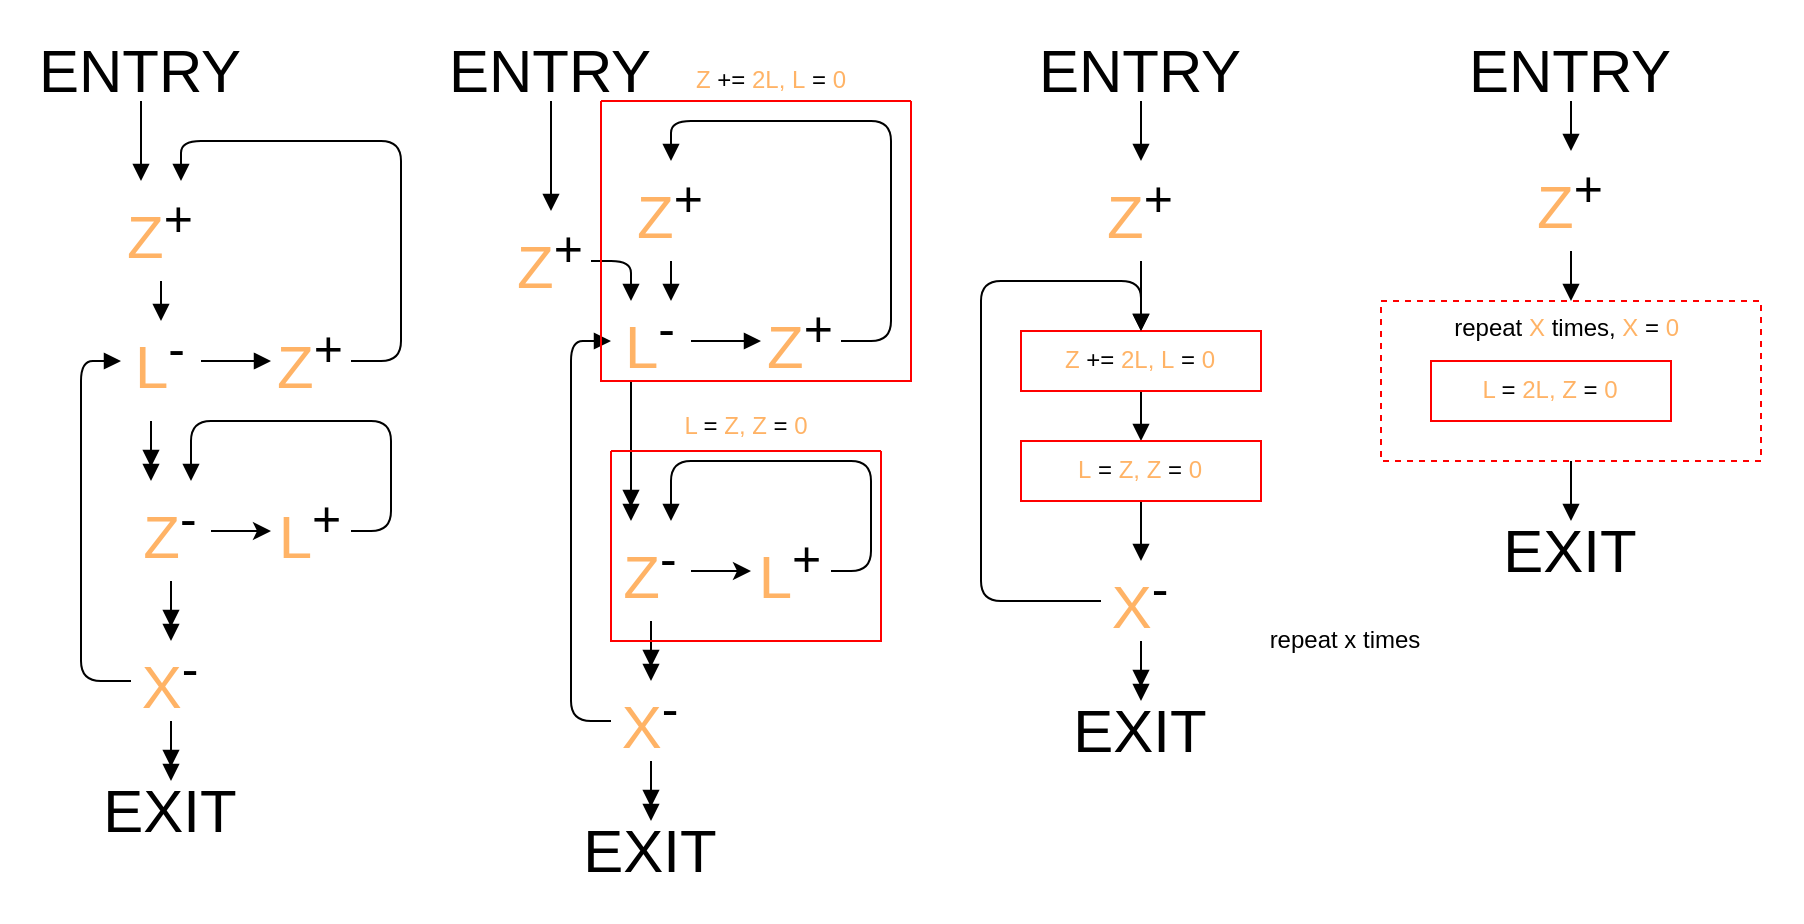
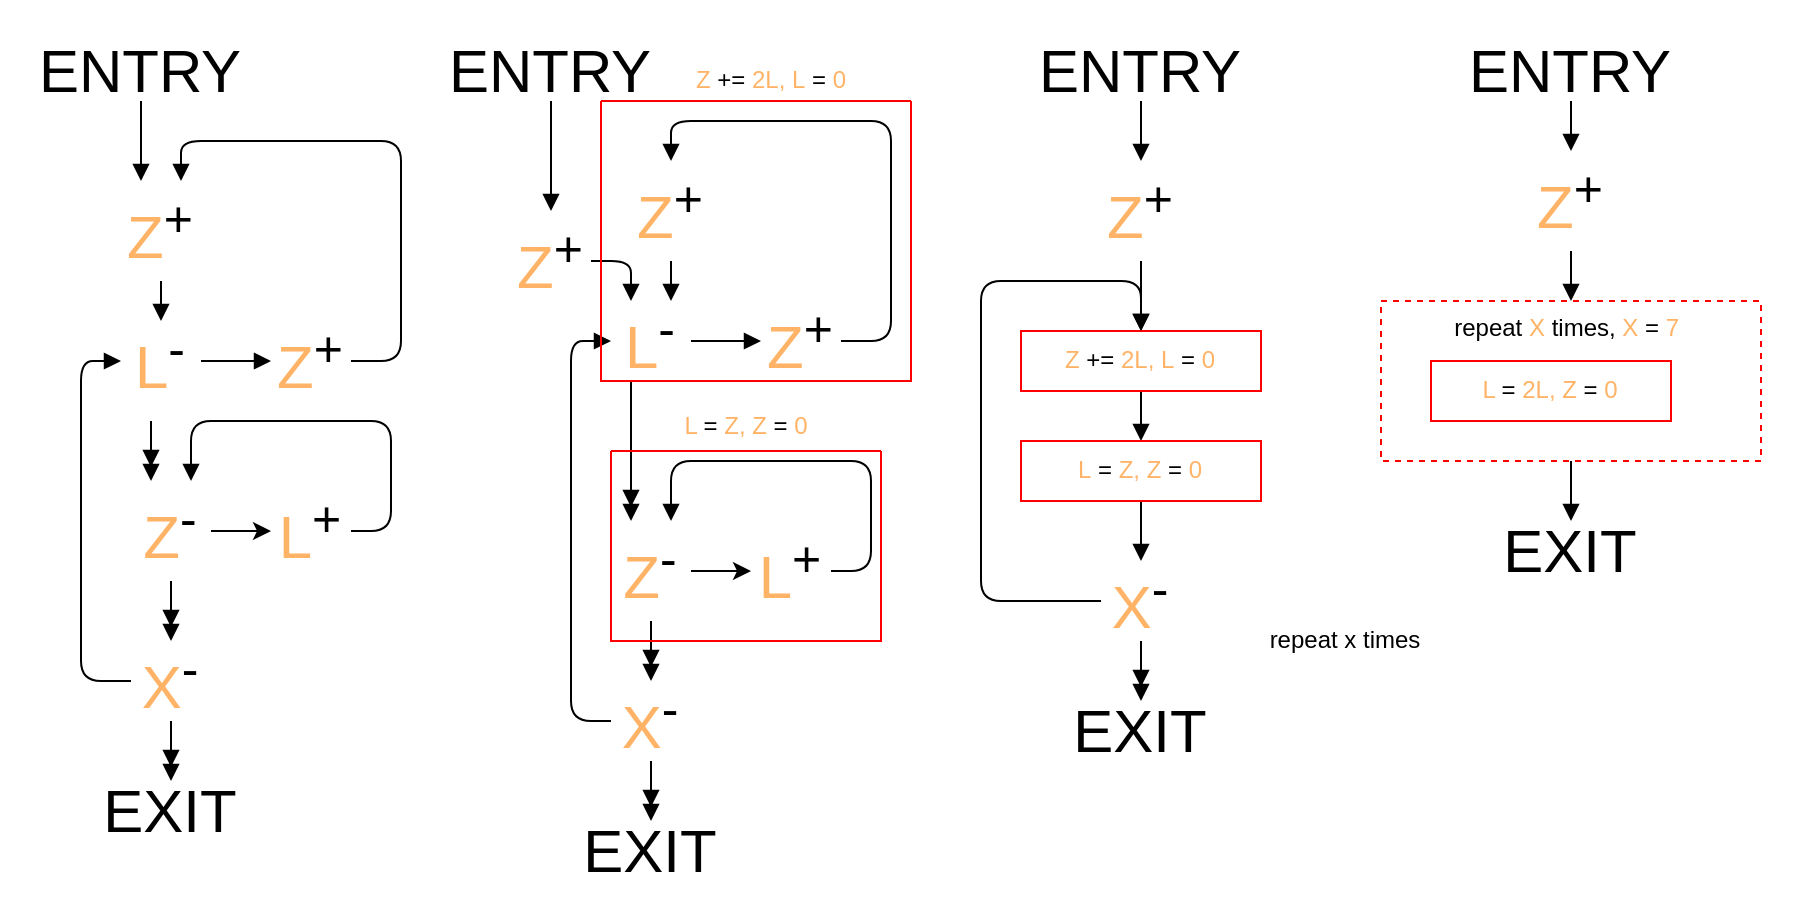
node "repeat X times, X = 0": label "repeat X times, X = 0" -> "repeat X times, X = 7"
